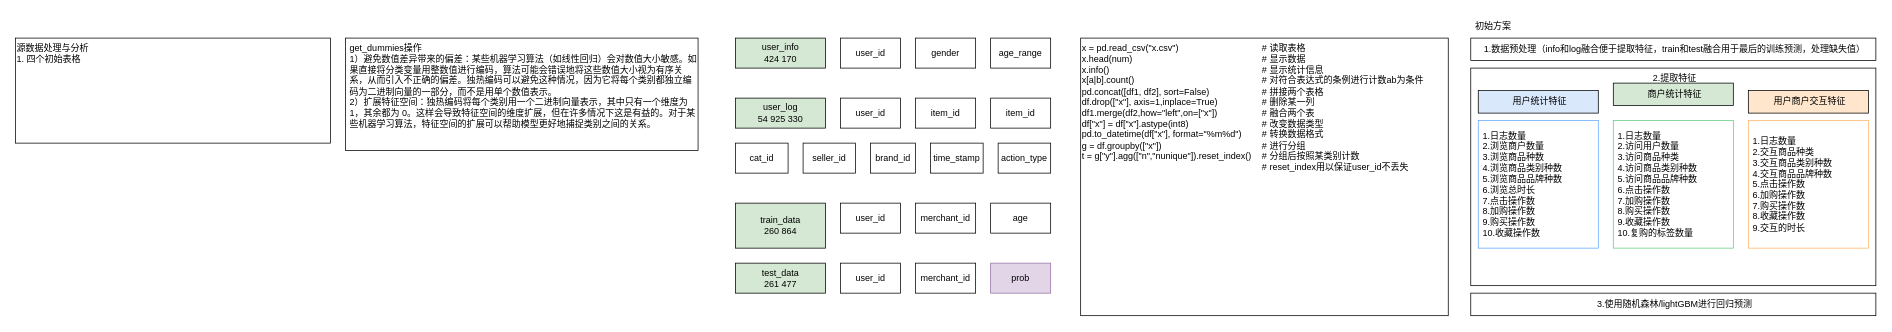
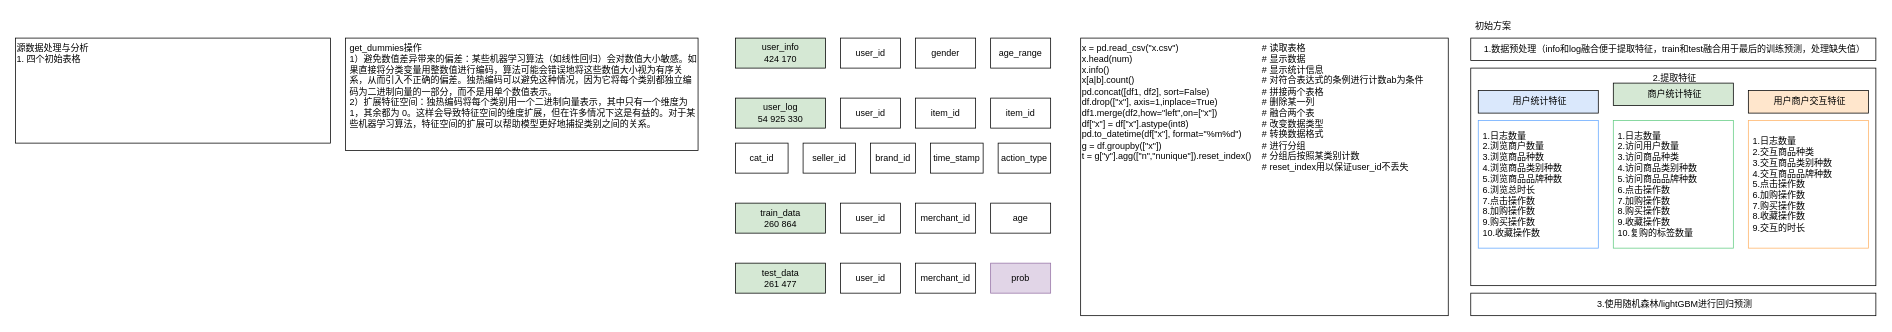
node "train_data 260 864": size 90x45 -> 90x30
